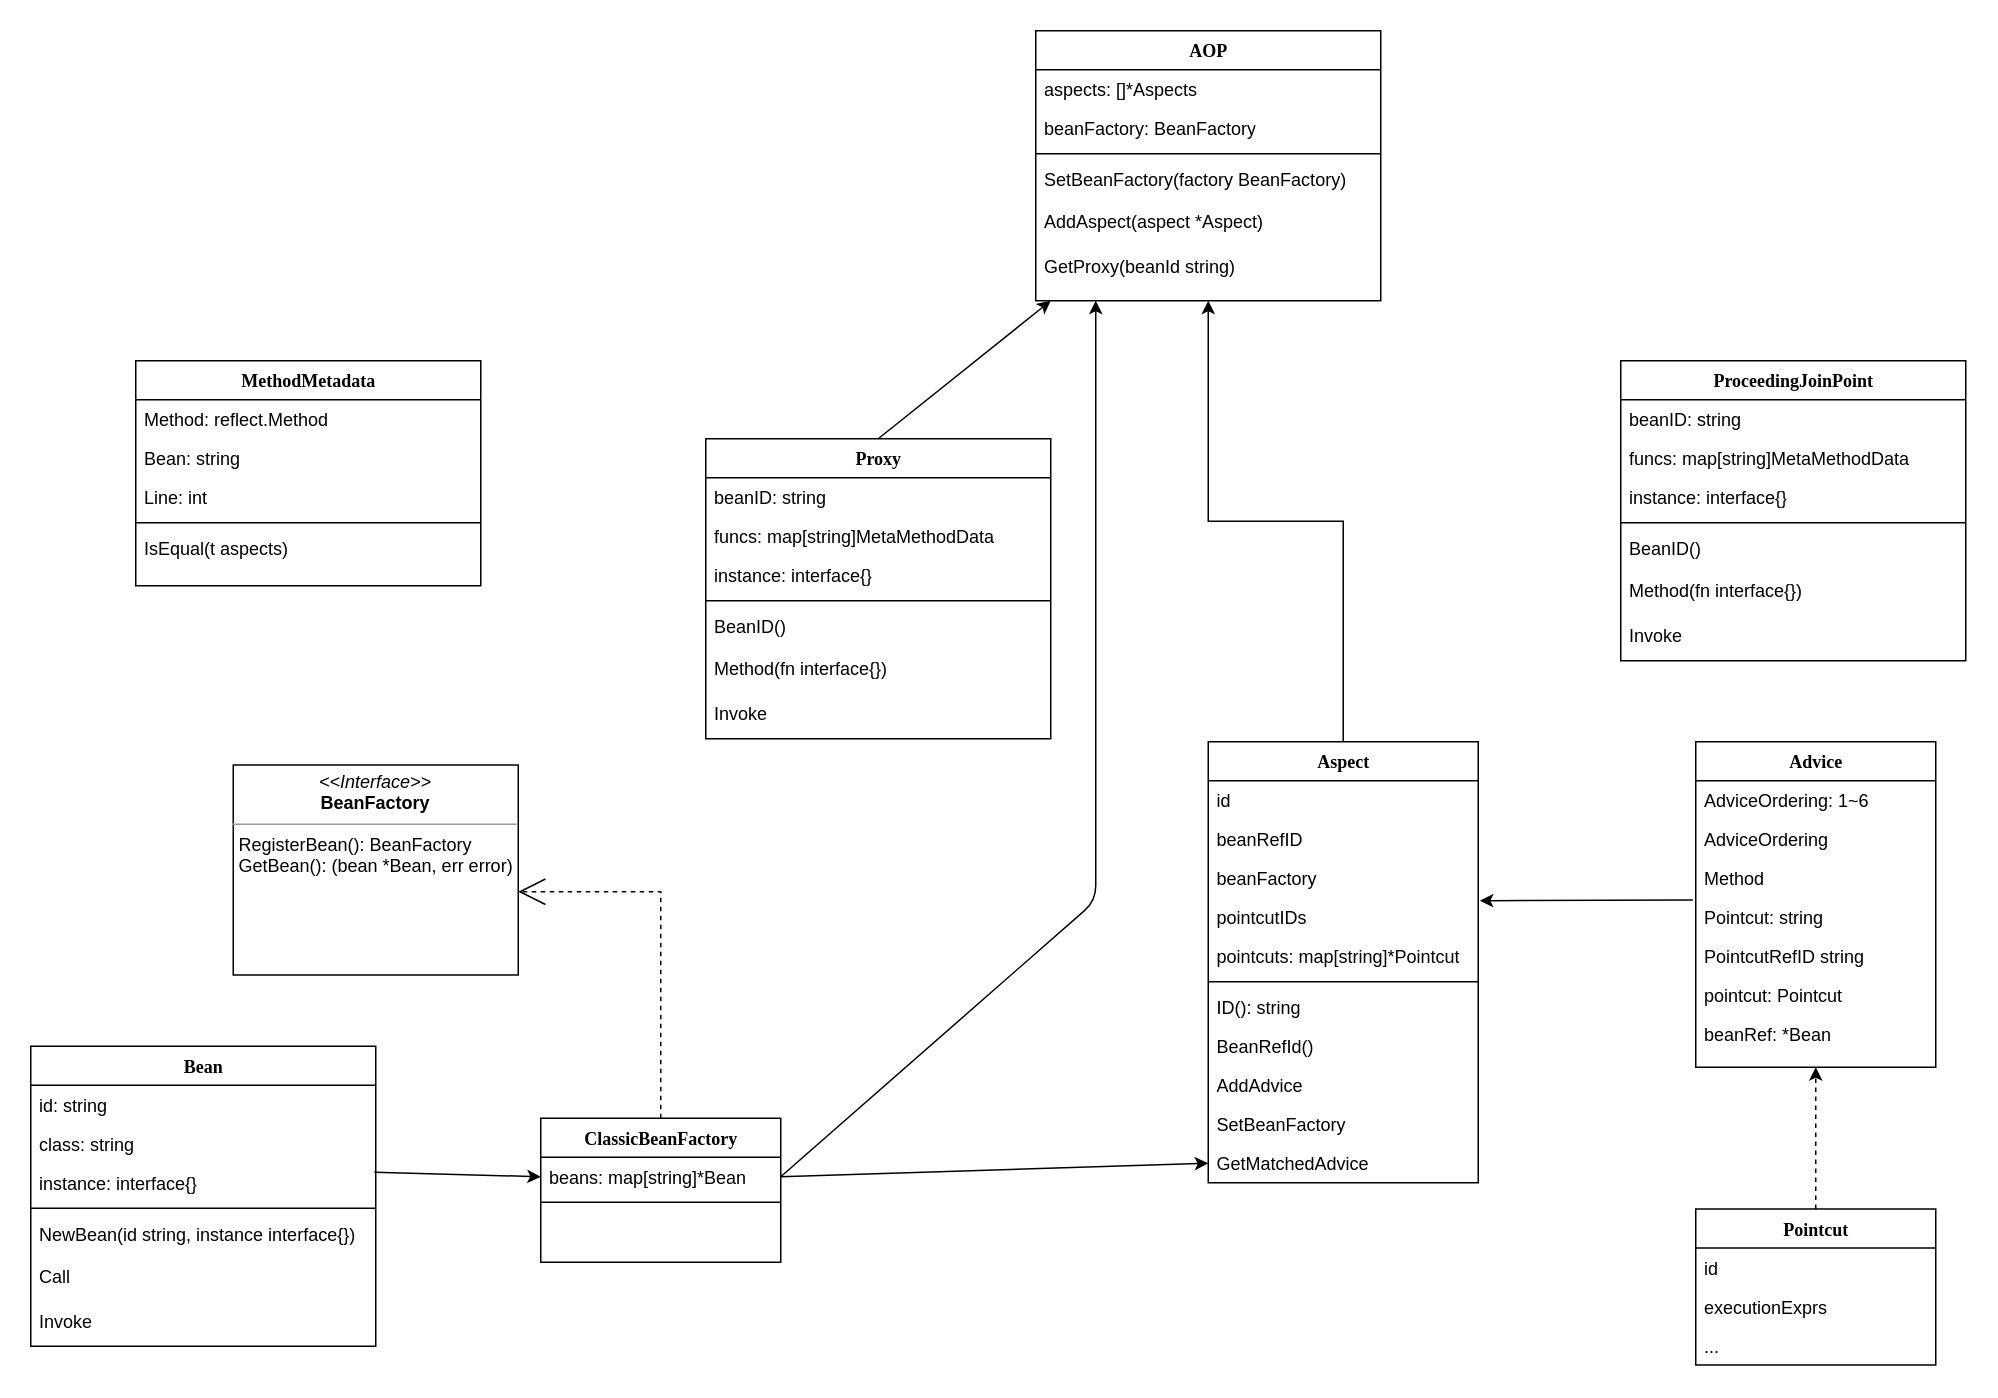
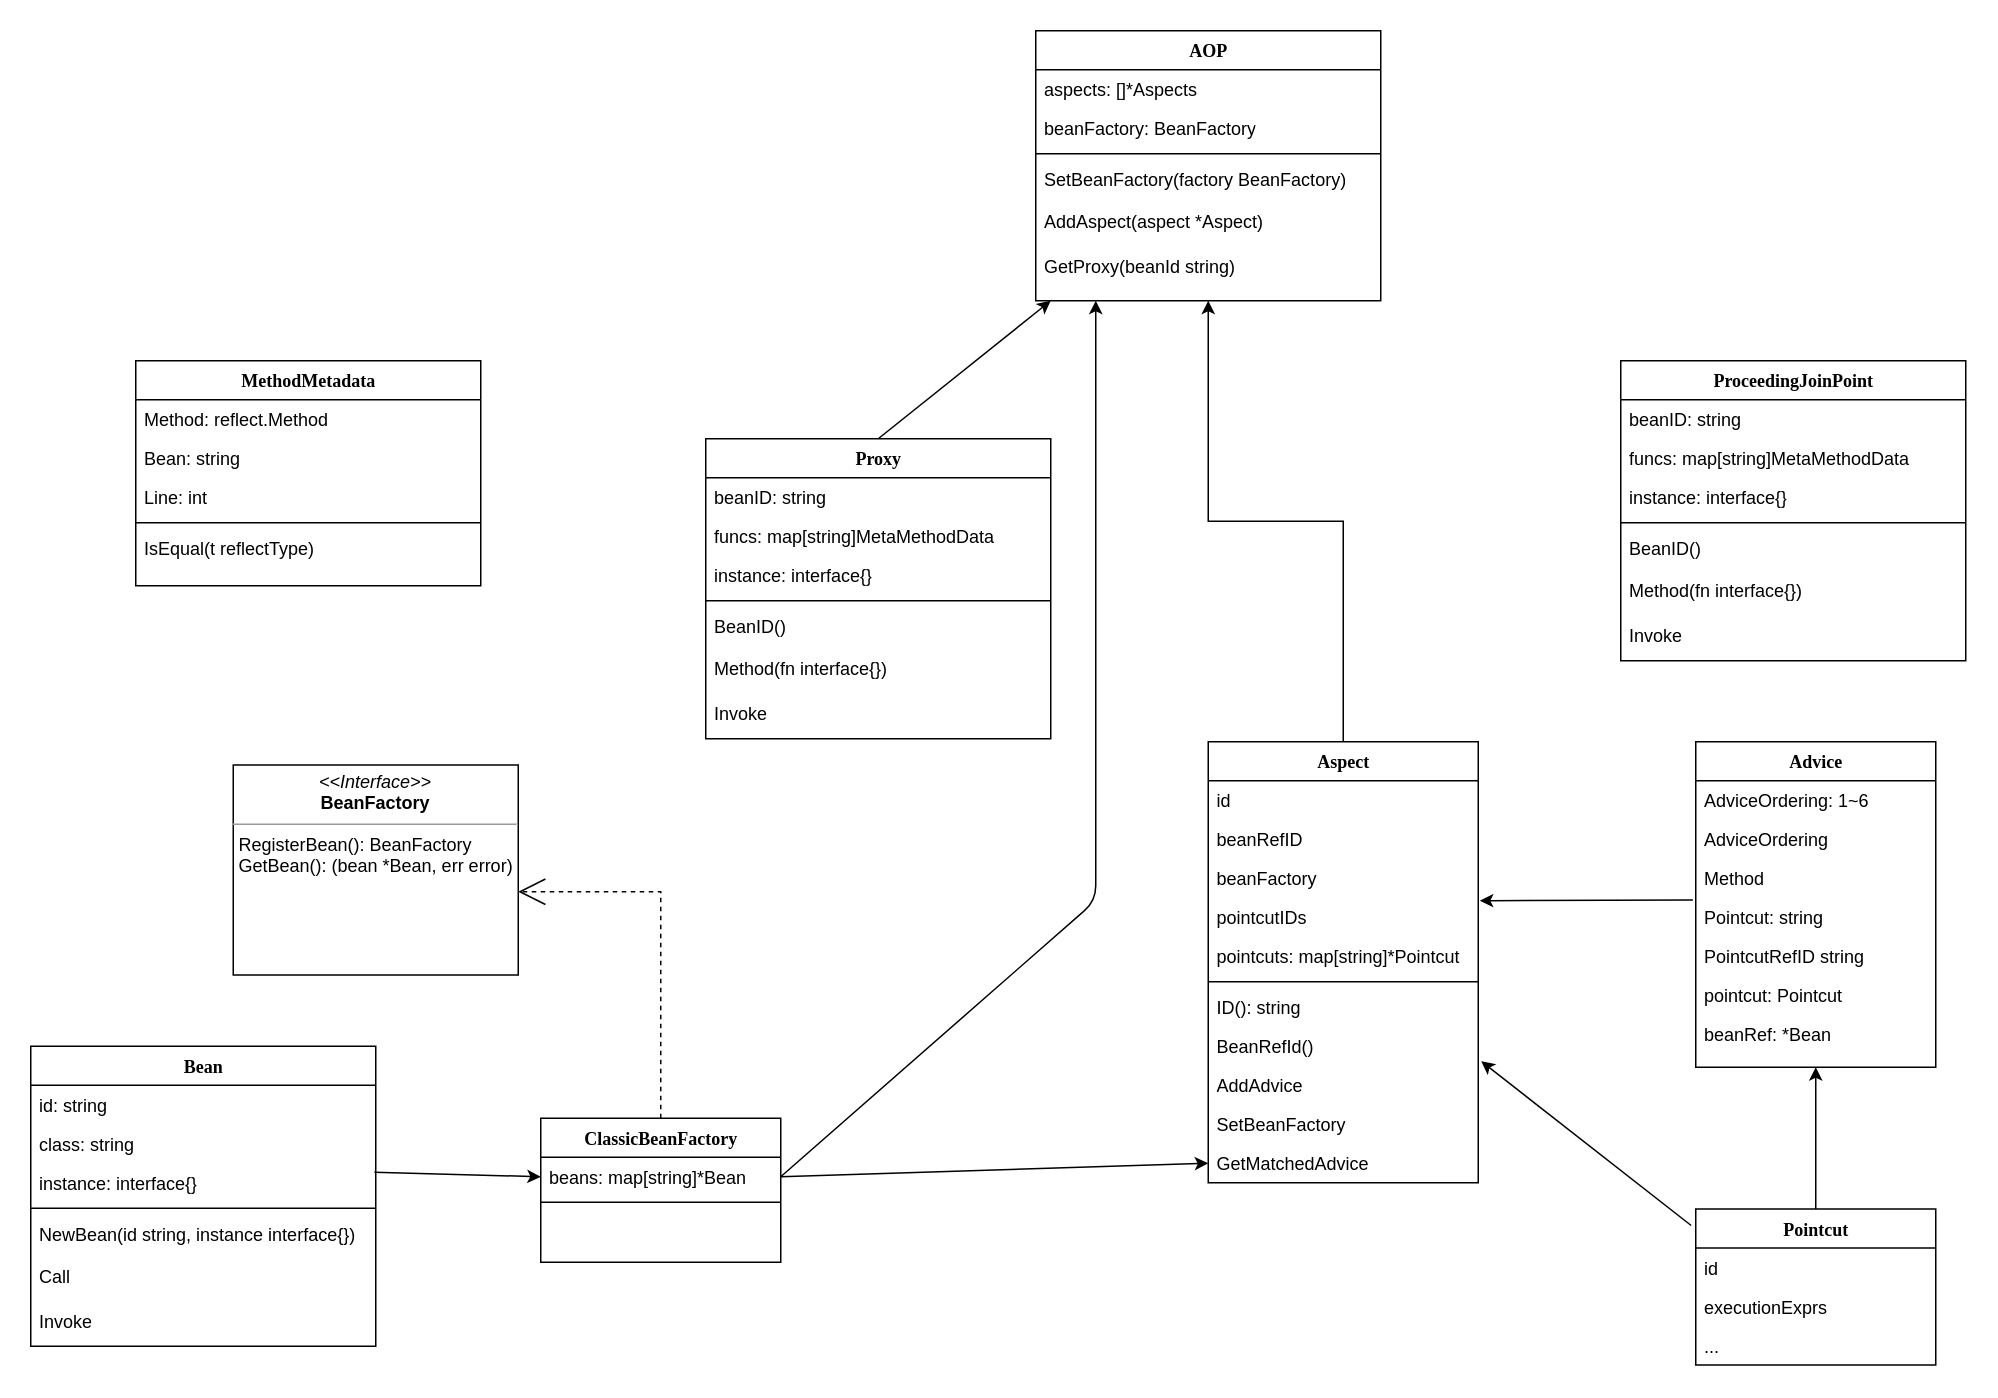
node "IsEqual(t aspects)": label "IsEqual(t aspects)" -> "IsEqual(t reflectType)"
edge "Pointcut" -> "Advice": style dashed -> solid
edge "Pointcut" -> "BeanRefId()": added
